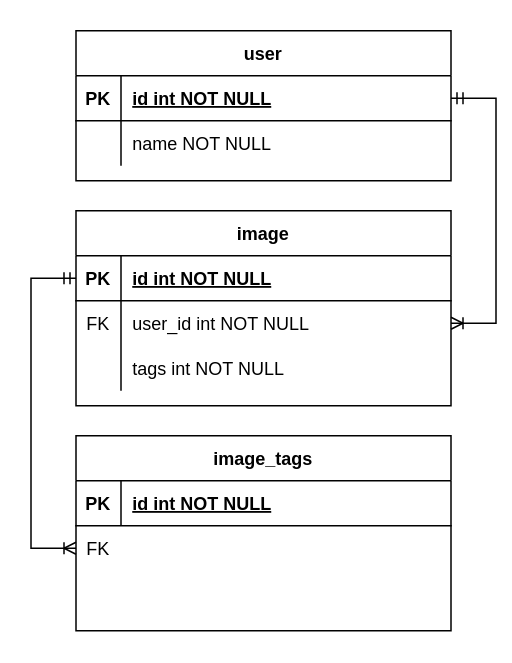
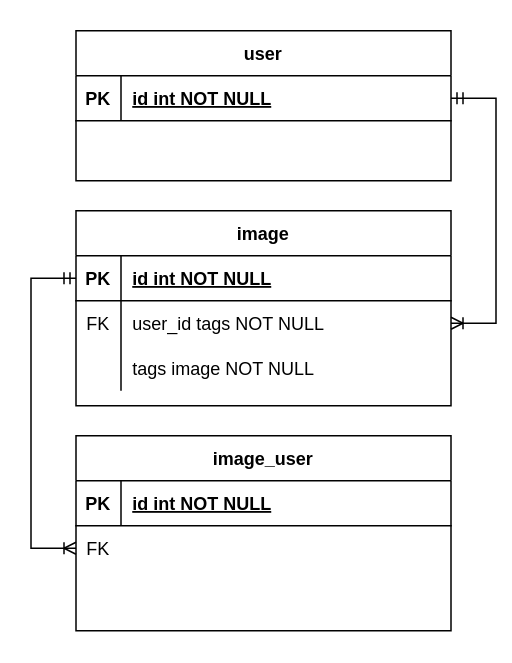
node "name NOT NULL": removed
node "user_id int NOT NULL": label "user_id int NOT NULL" -> "user_id tags NOT NULL"
node "tags int NOT NULL": label "tags int NOT NULL" -> "tags image NOT NULL"
node "image_tags": label "image_tags" -> "image_user"
